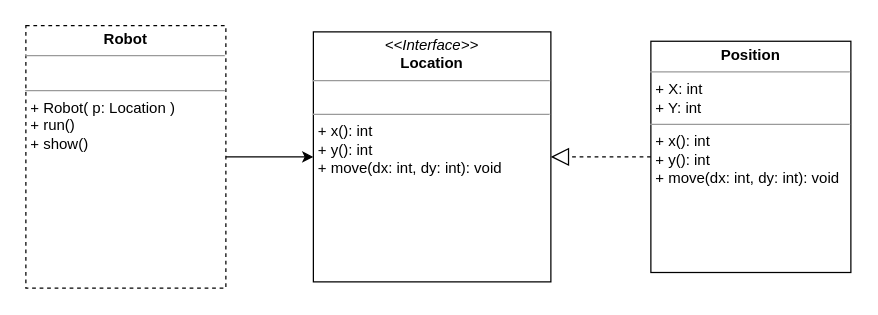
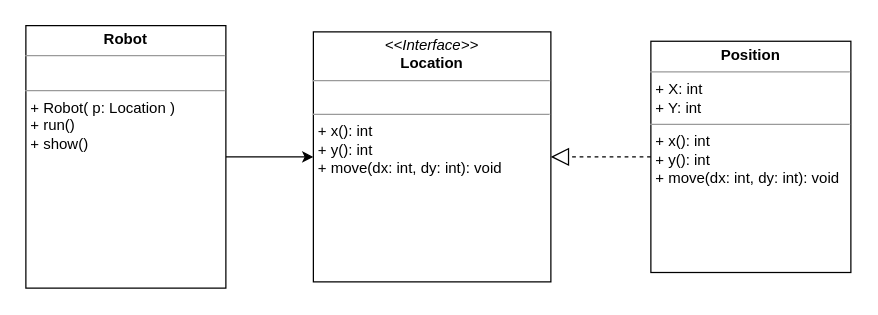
node "Robot + Robot( p: Location ) + run() + show()": style dashed -> solid
